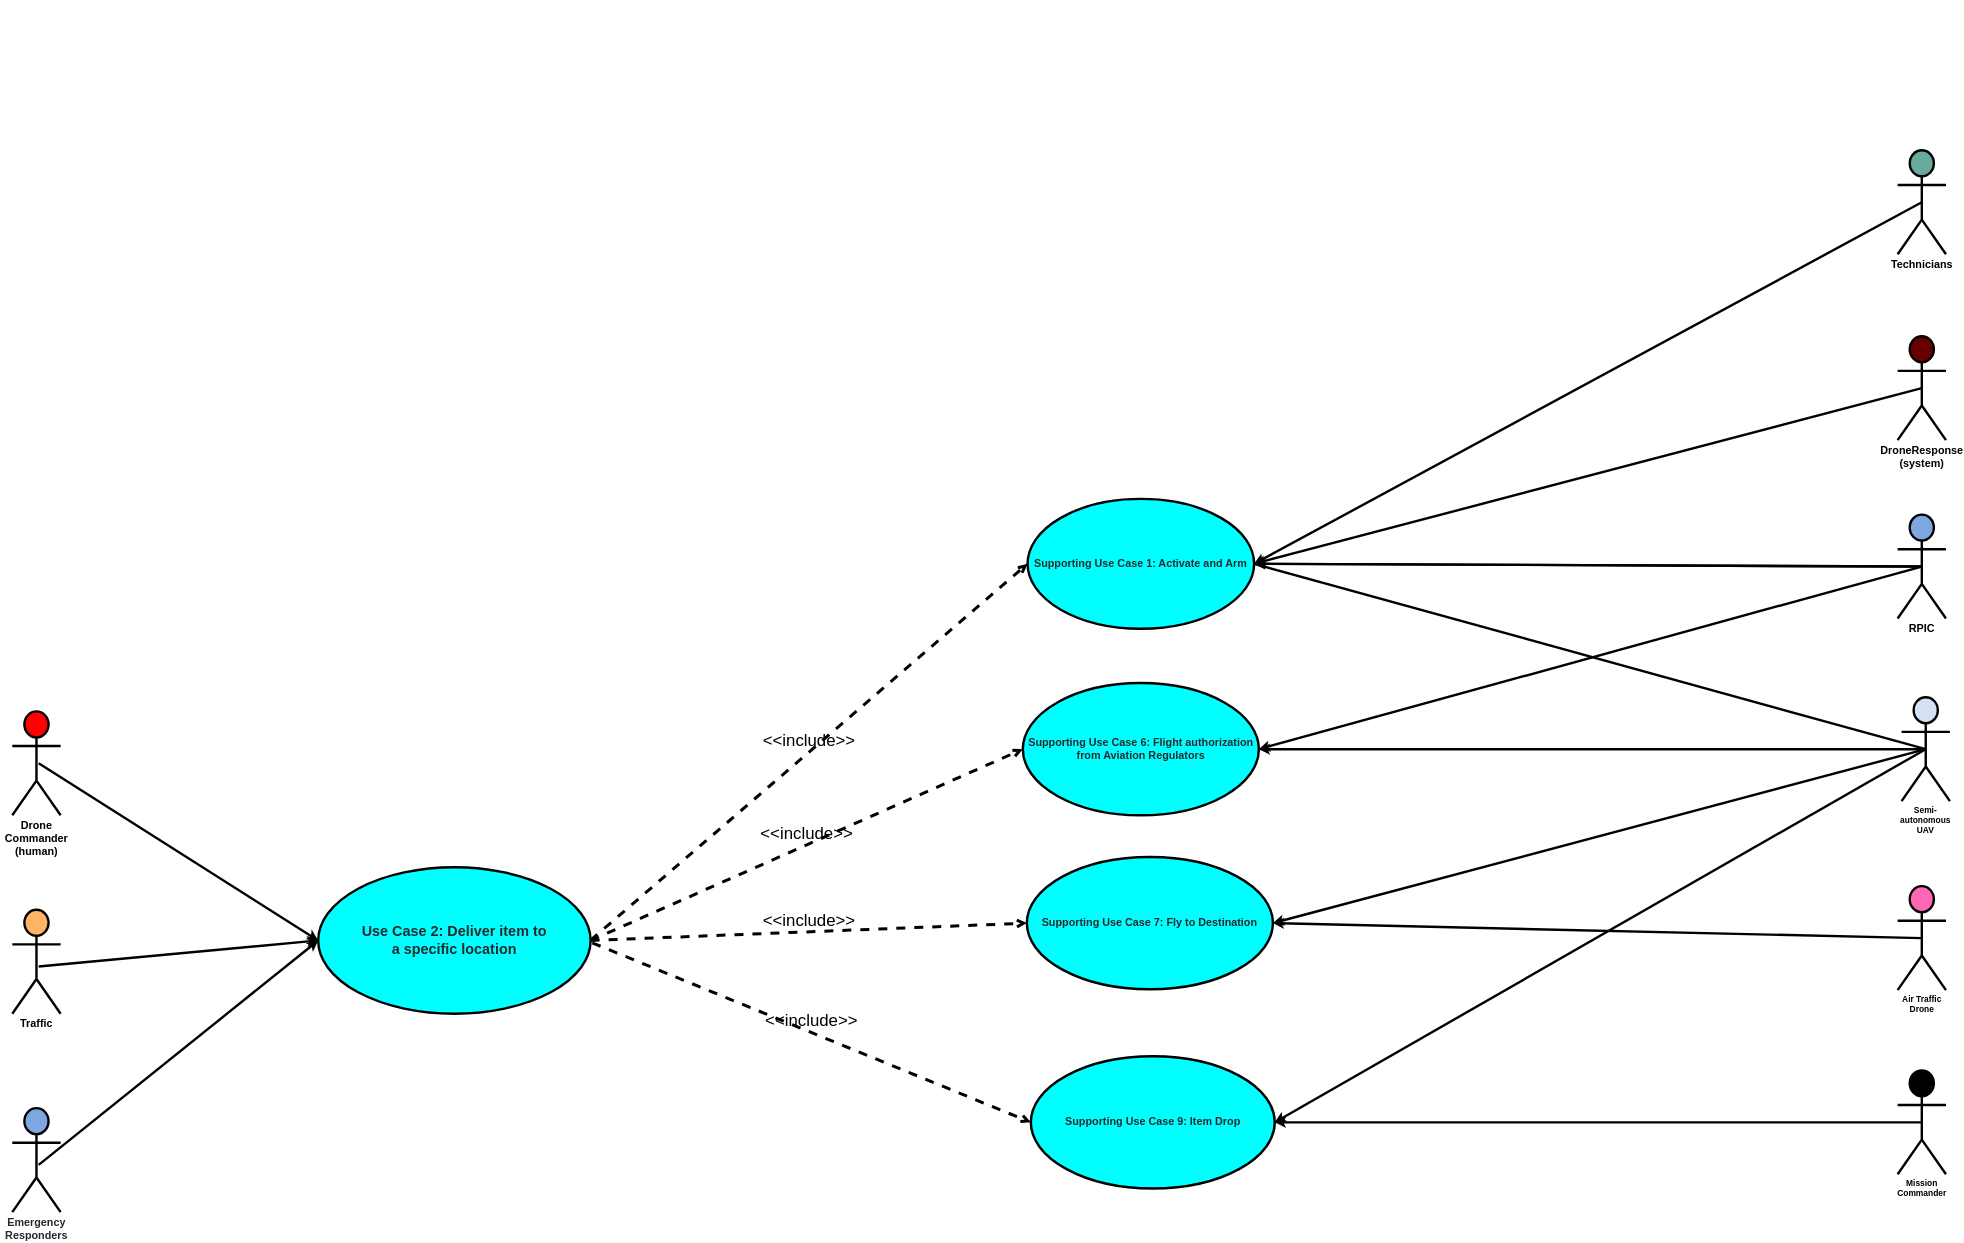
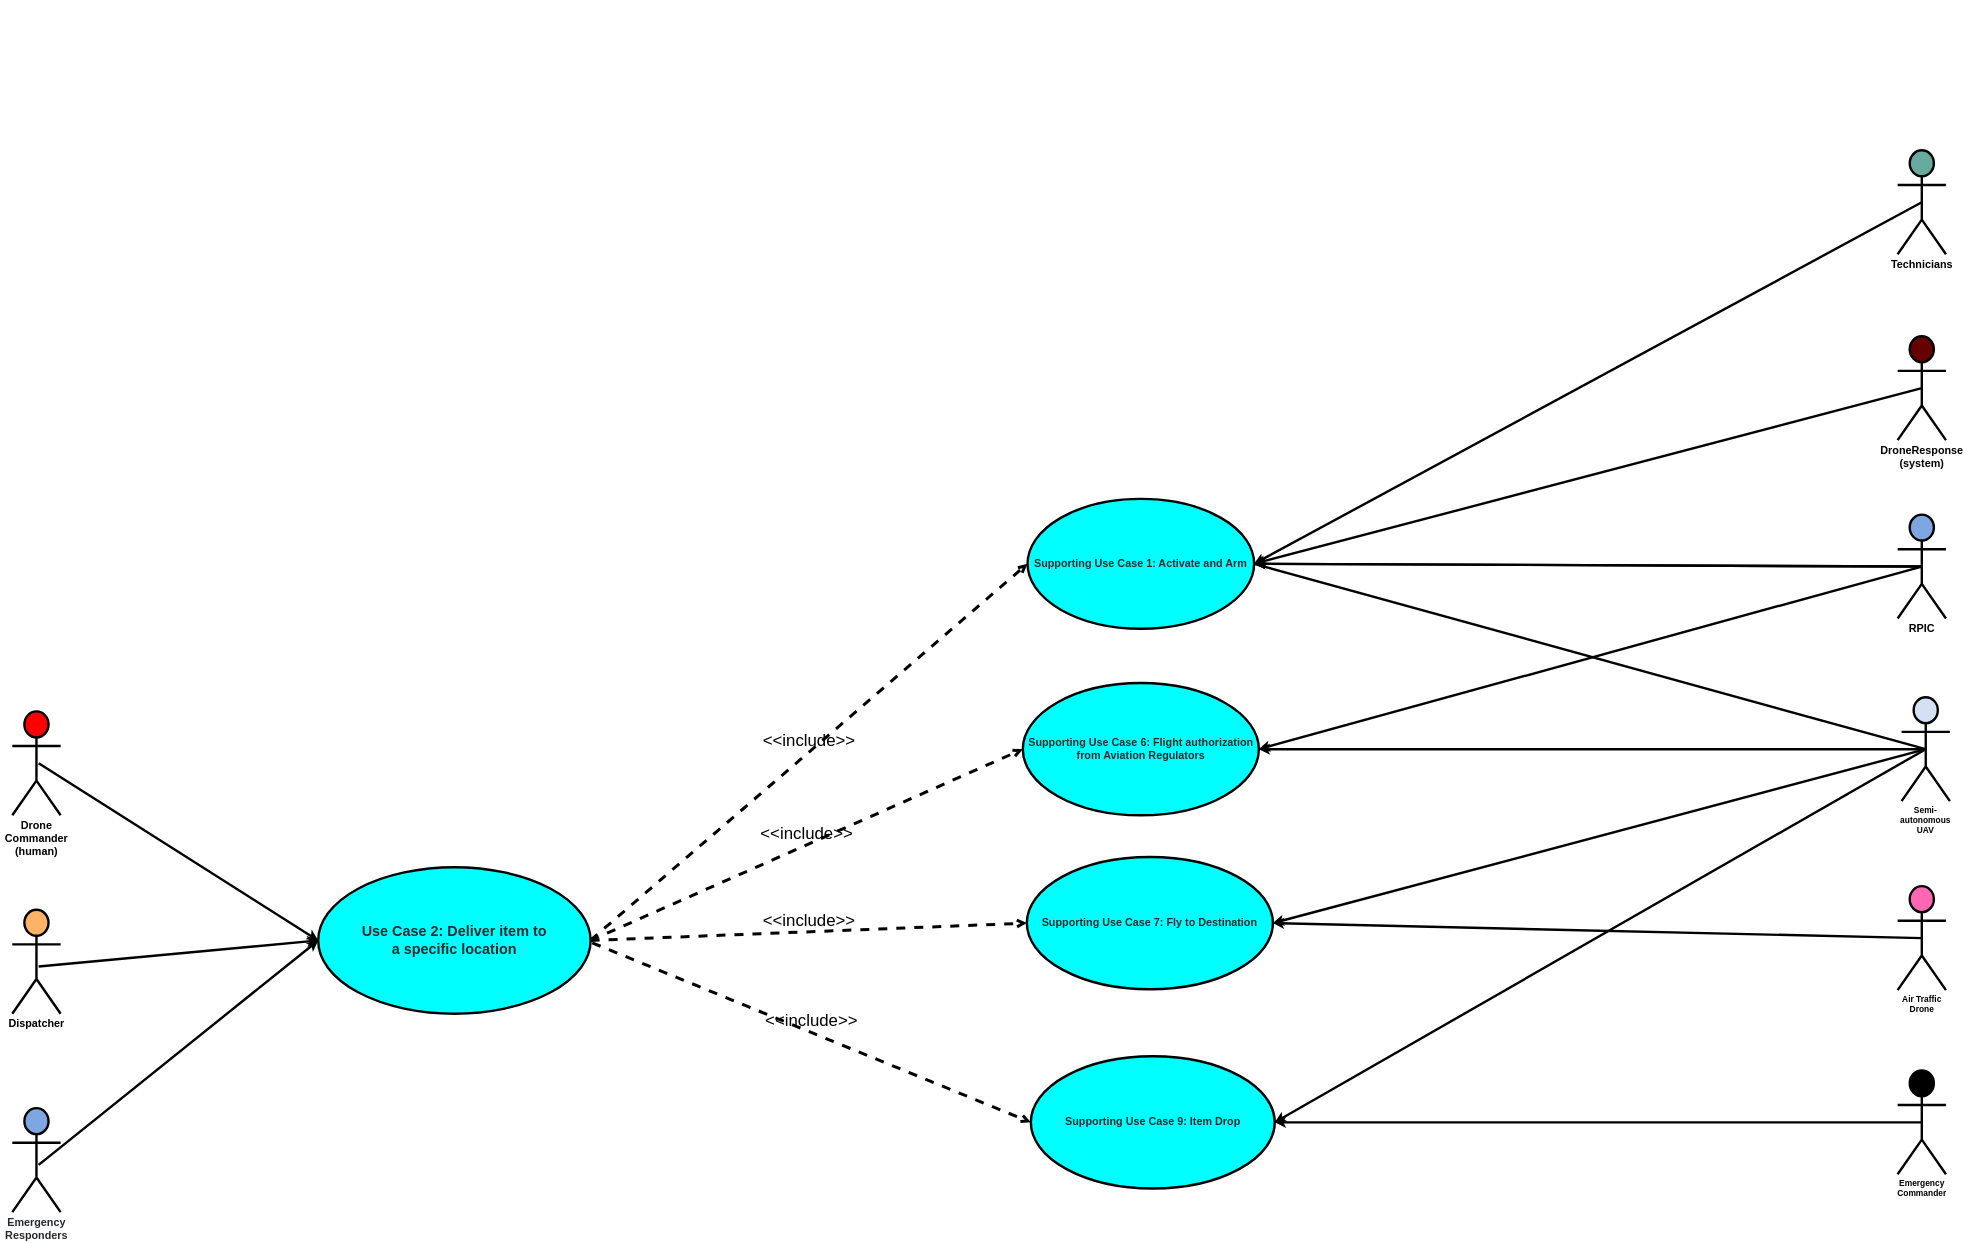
node "Traffic": label "Traffic" -> "Dispatcher"
node "Mission Commander": label "Mission Commander" -> "Emergency Commander"
